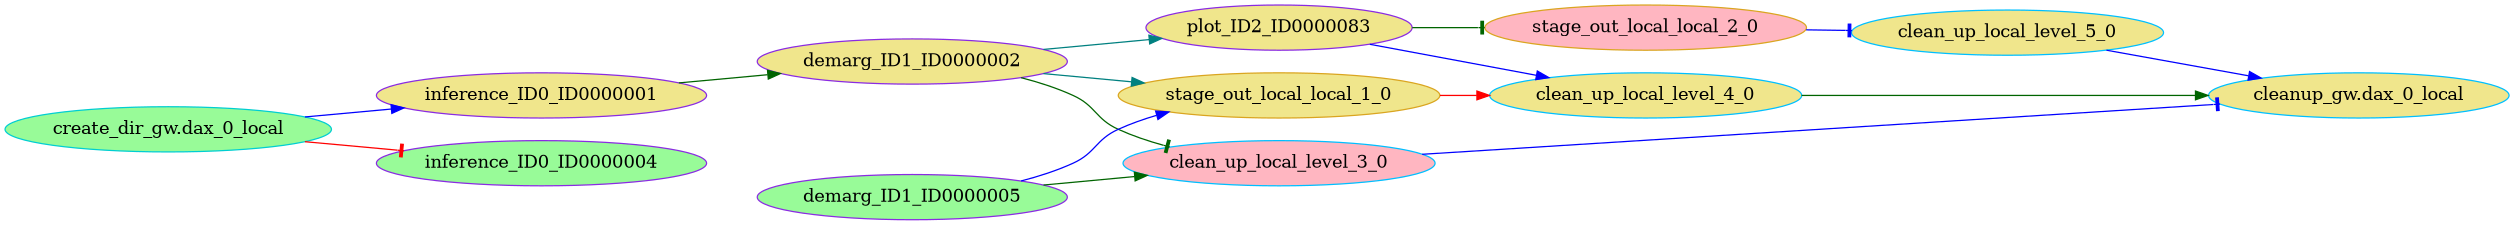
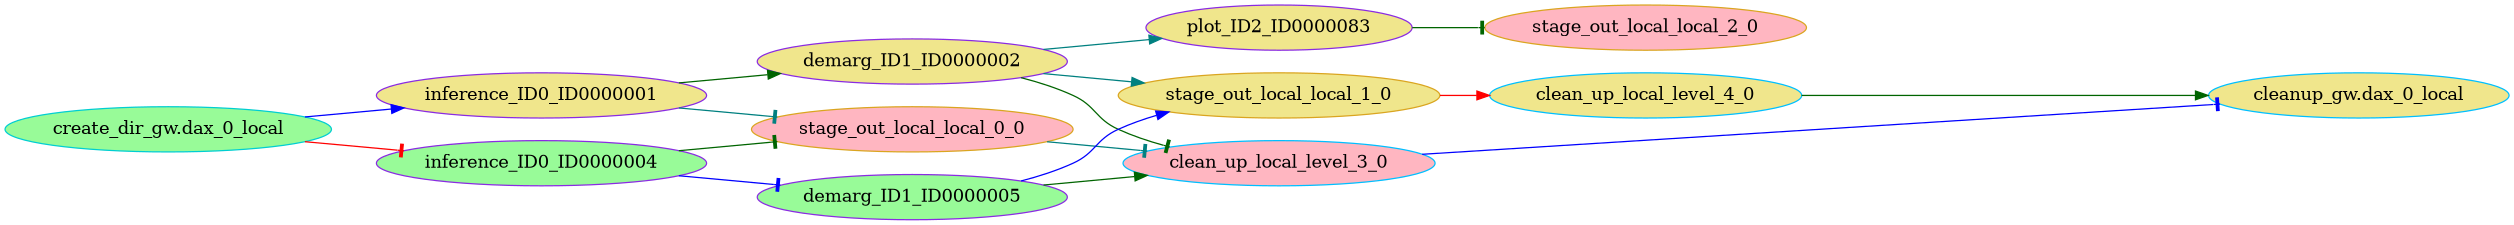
node "clean_up_local_level_5_0": removed
edge "plot_ID2_ID0000083" -> "clean_up_local_level_4_0": removed
node "stage_out_local_local_0_0": added
edge "inference_ID0_ID0000004" -> "demarg_ID1_ID0000005": added
